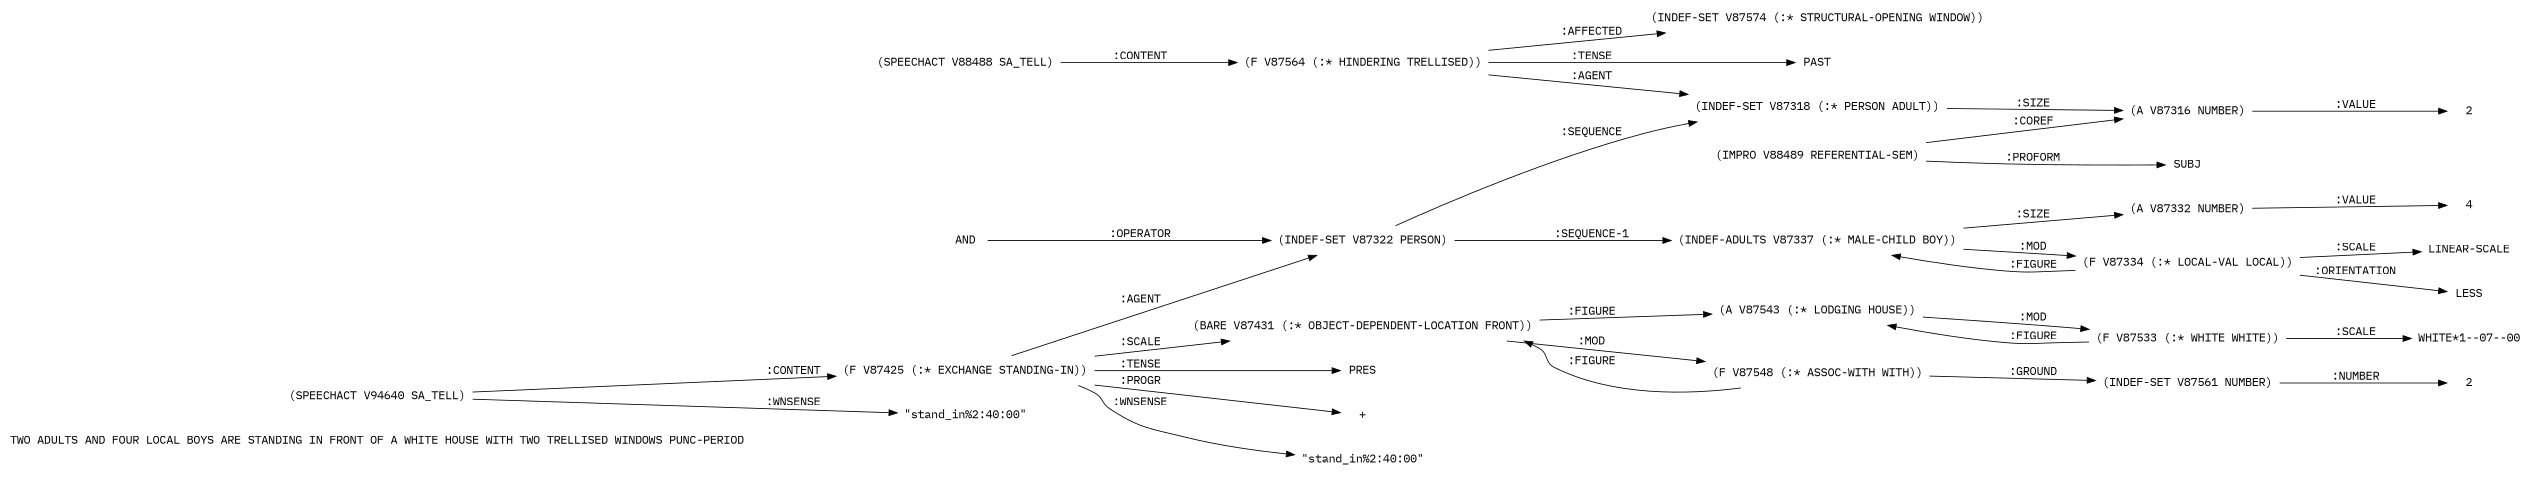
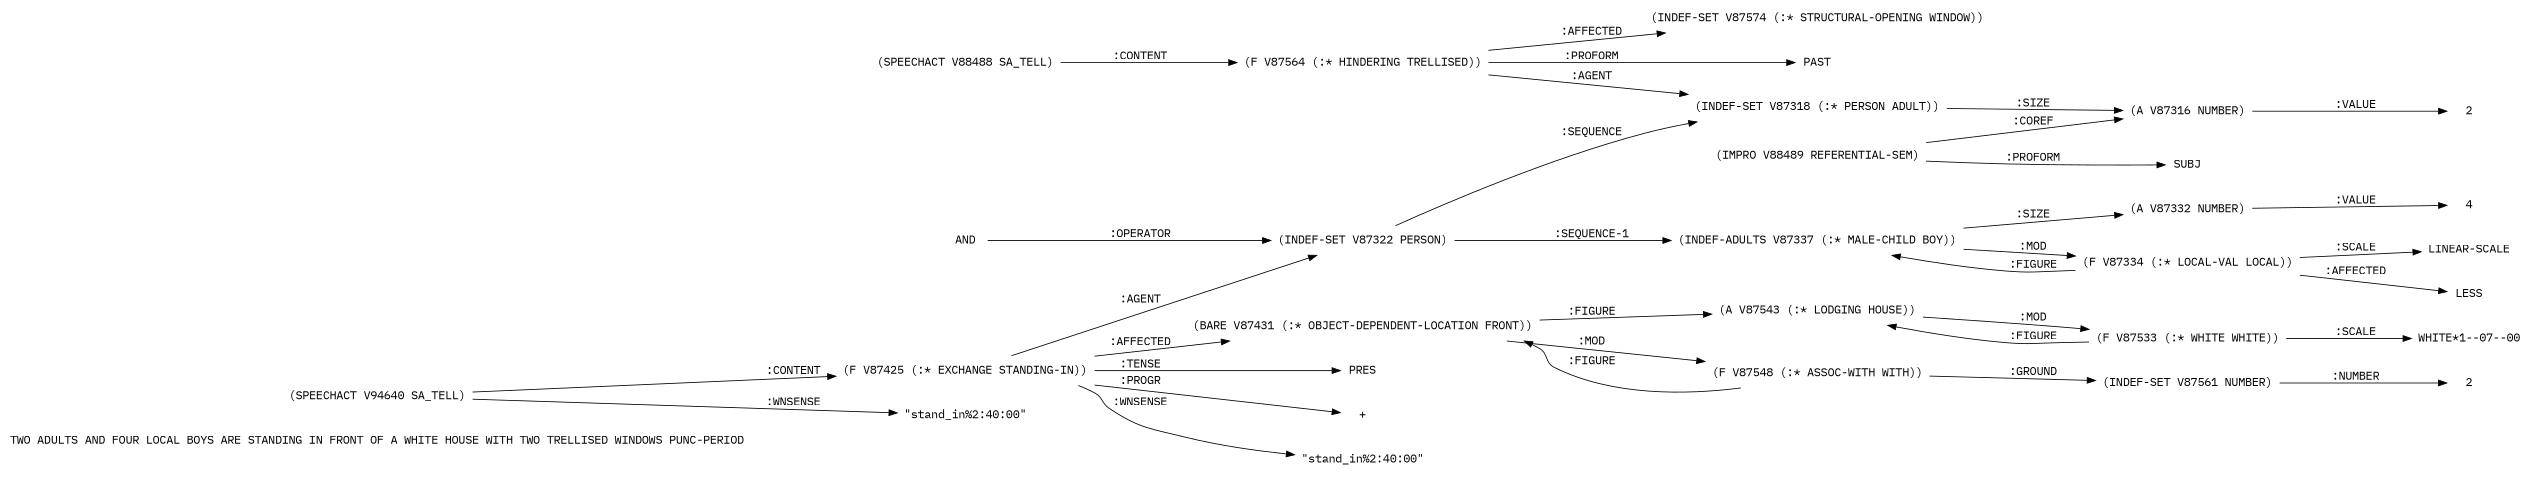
edge "(F V87564 (:* HINDERING TRELLISED))" -> "PAST": label ":TENSE" -> ":PROFORM"
edge "(F V87334 (:* LOCAL-VAL LOCAL))" -> "LESS": label ":ORIENTATION" -> ":AFFECTED"
edge "(F V87425 (:* EXCHANGE STANDING-IN))" -> "(BARE V87431 (:* OBJECT-DEPENDENT-LOCATION FRONT))": label ":SCALE" -> ":AFFECTED"
